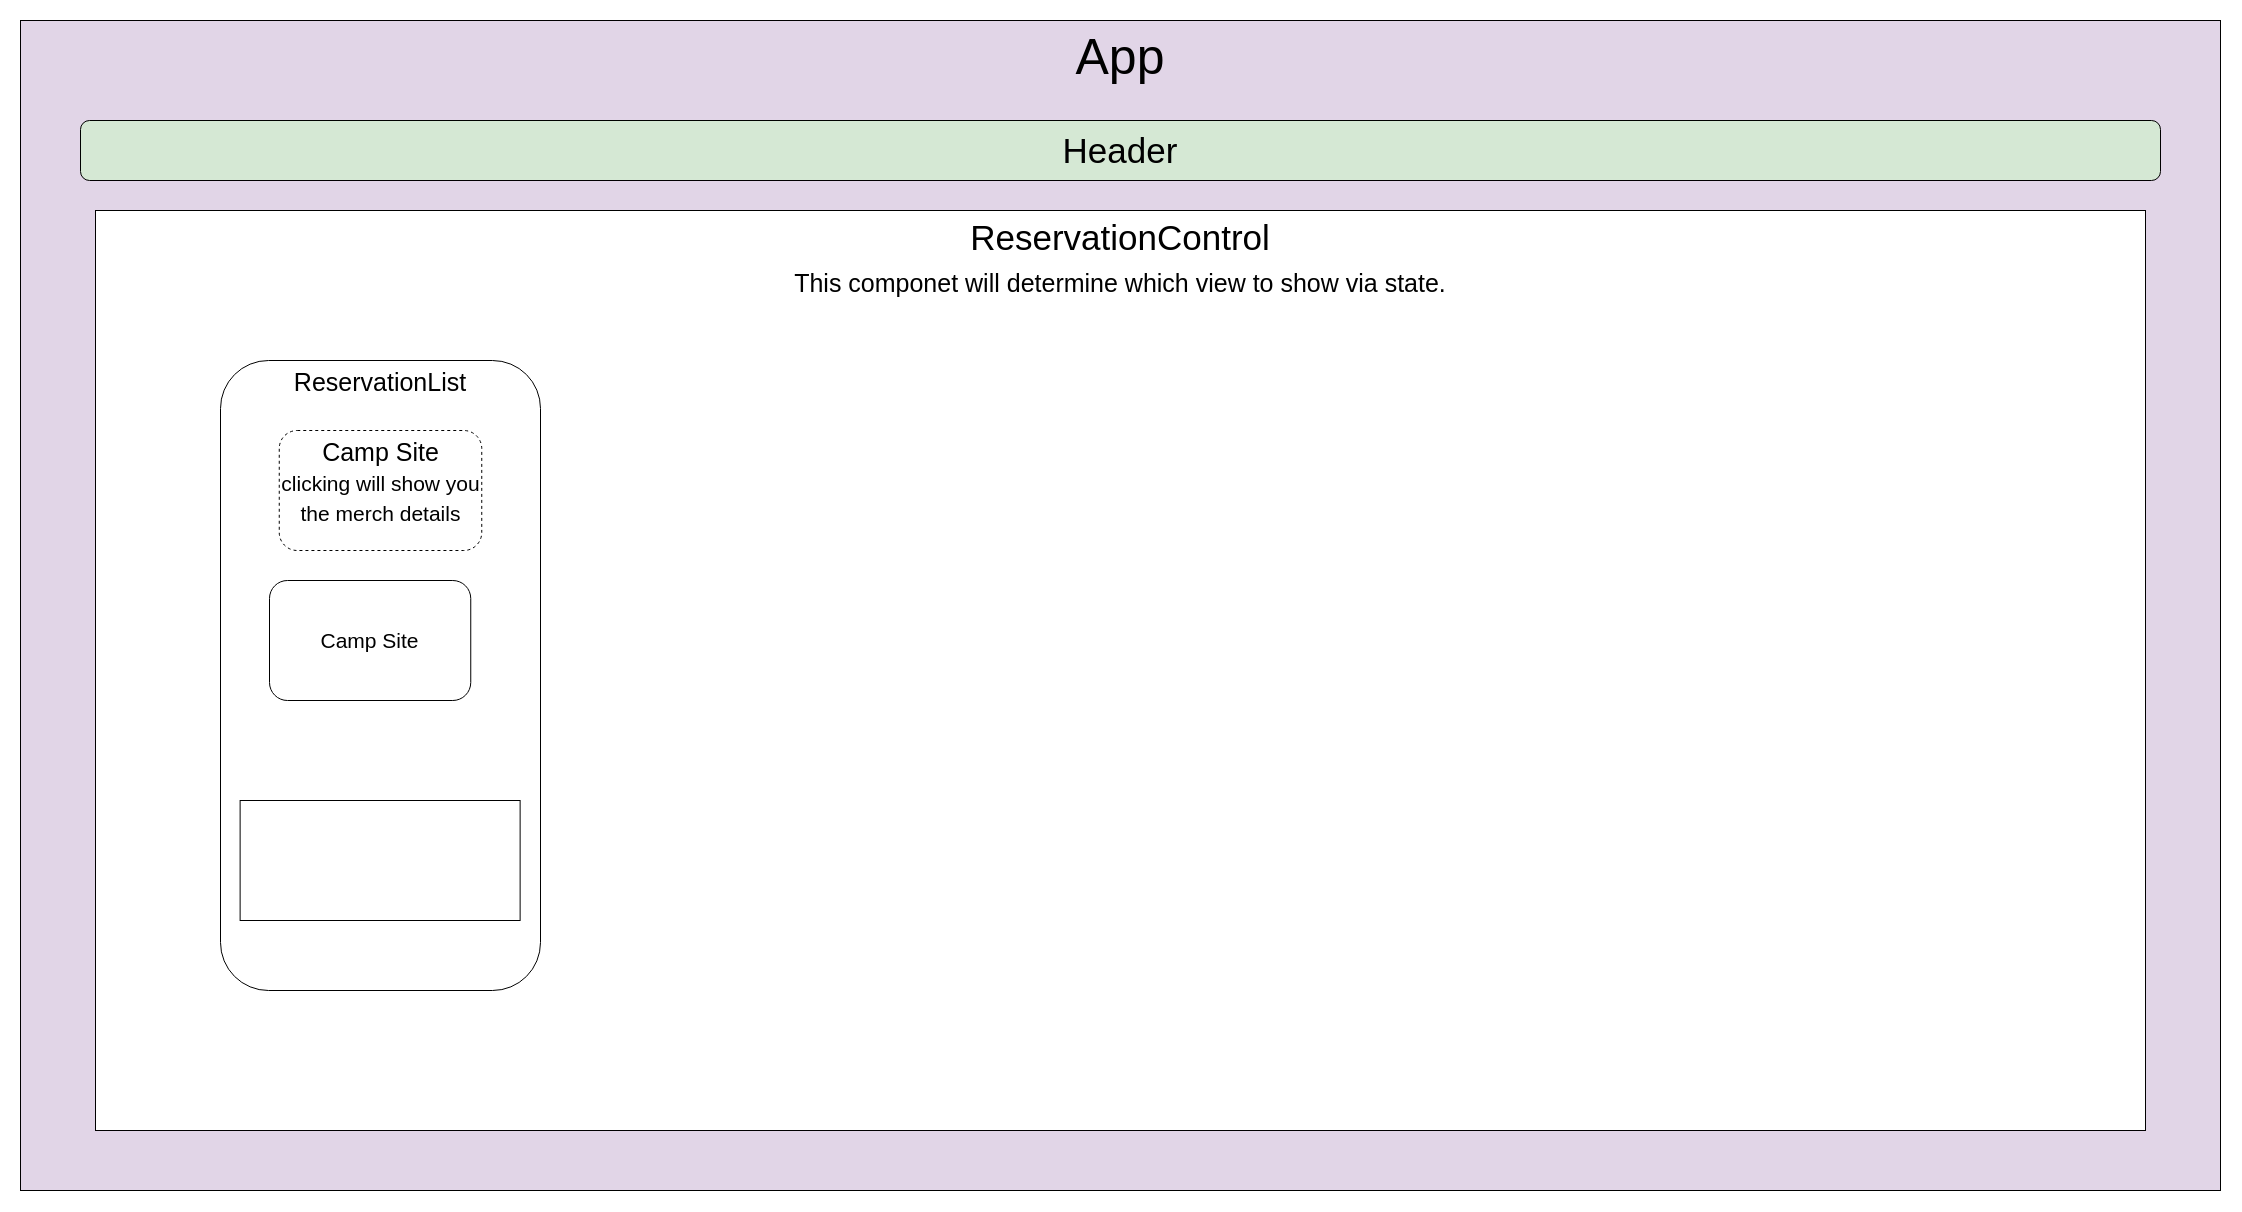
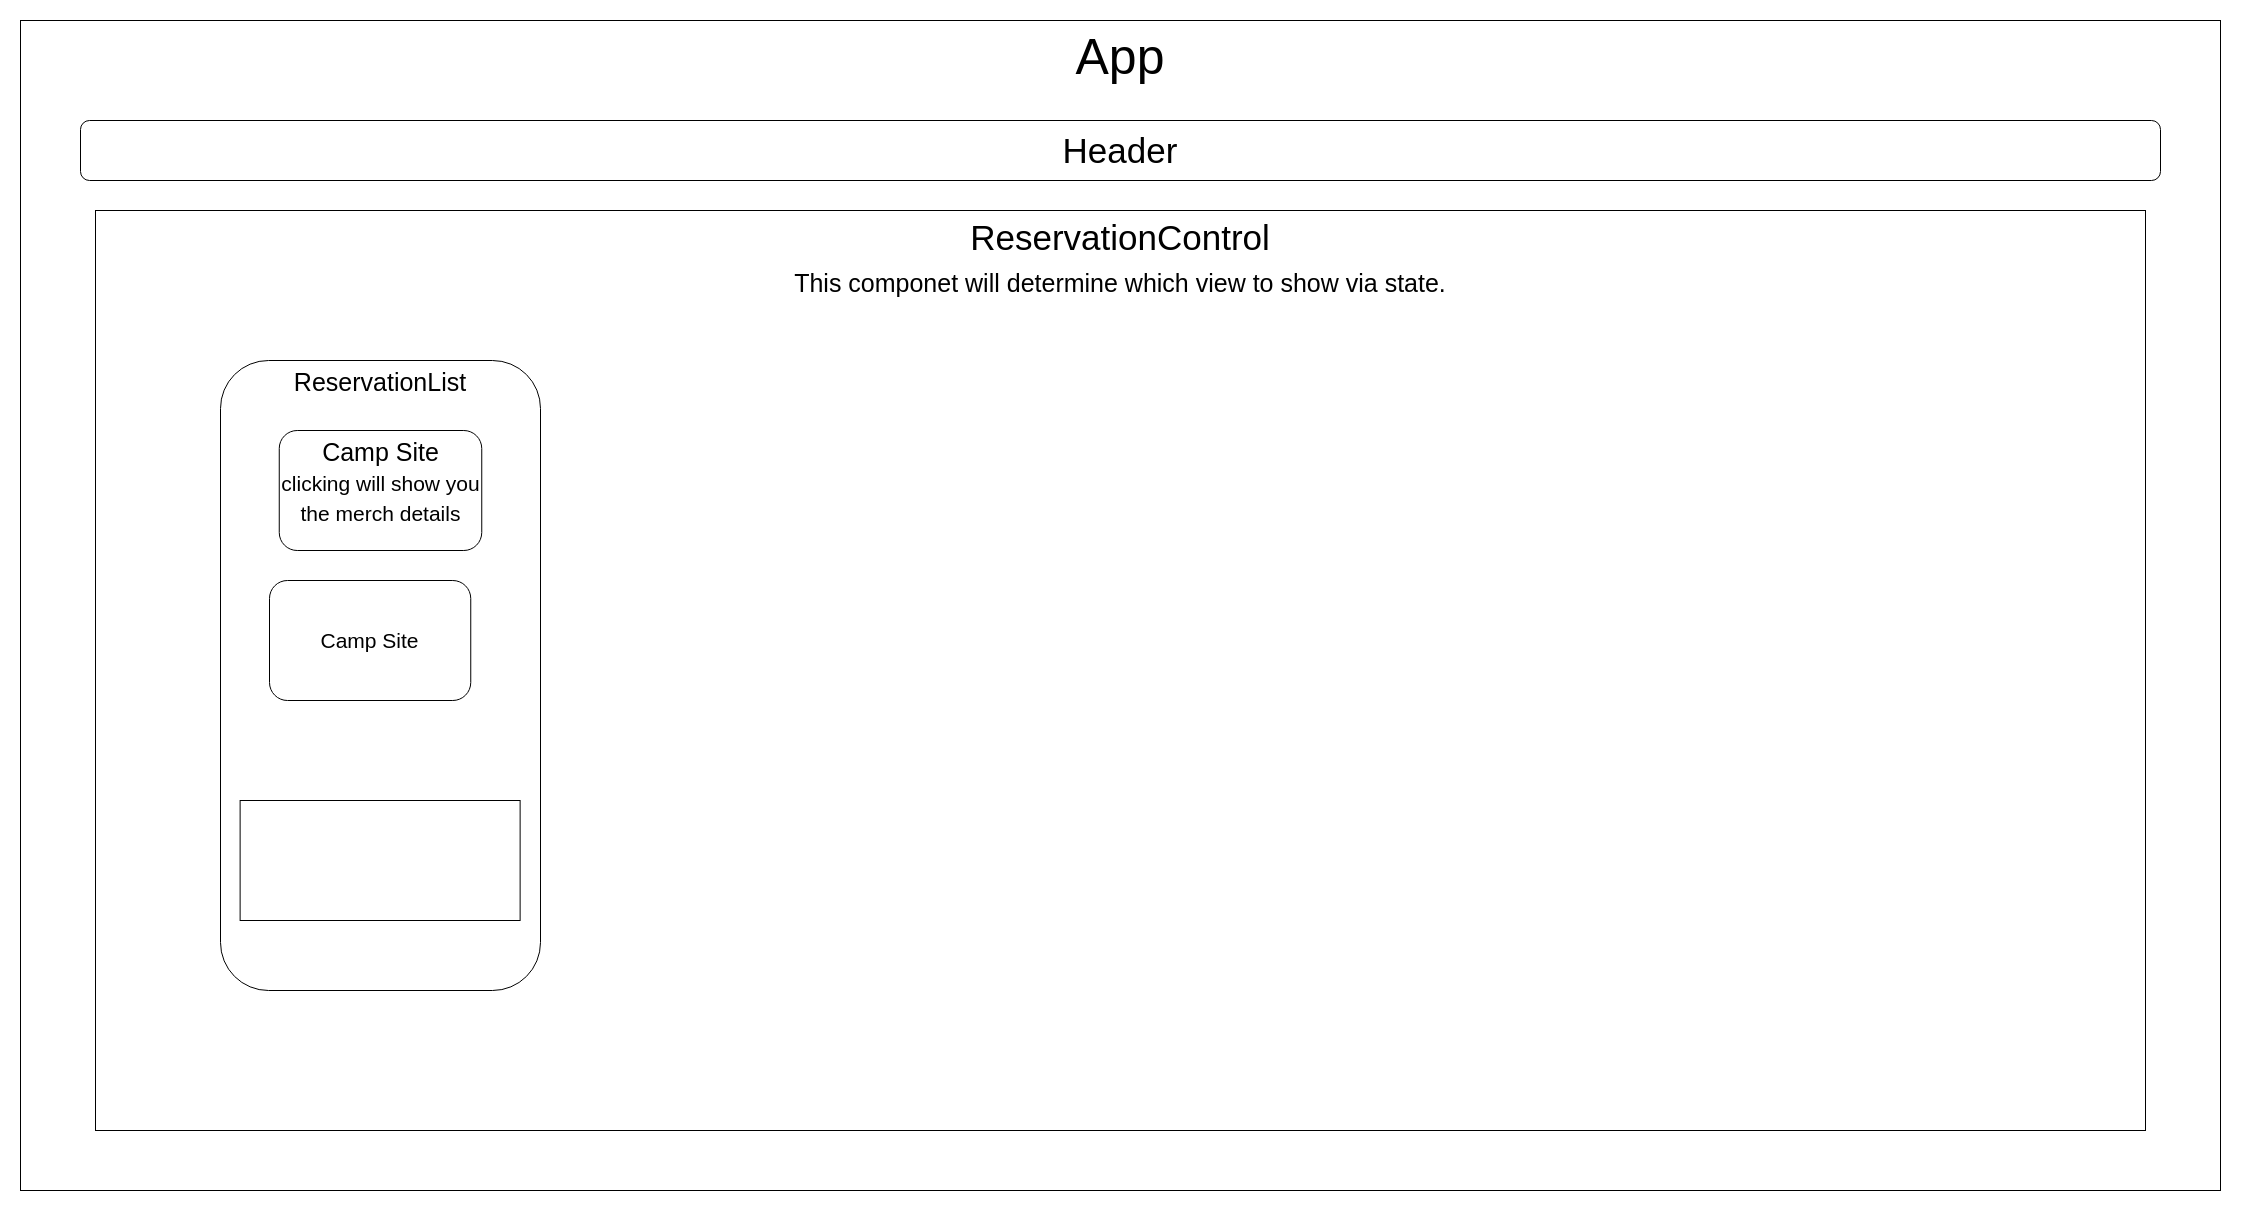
node "App": fillcolor #e1d5e7 -> #ffffff
node "Header": fillcolor #d5e8d4 -> #ffffff
node "Camp Site clicking will show you the merch details": style dashed -> solid
